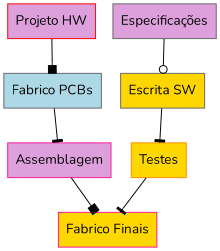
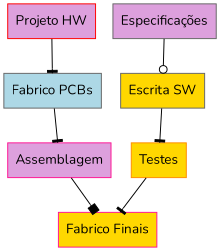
edge "Projeto HW" -> "Fabrico PCBs": arrowhead box -> tee
